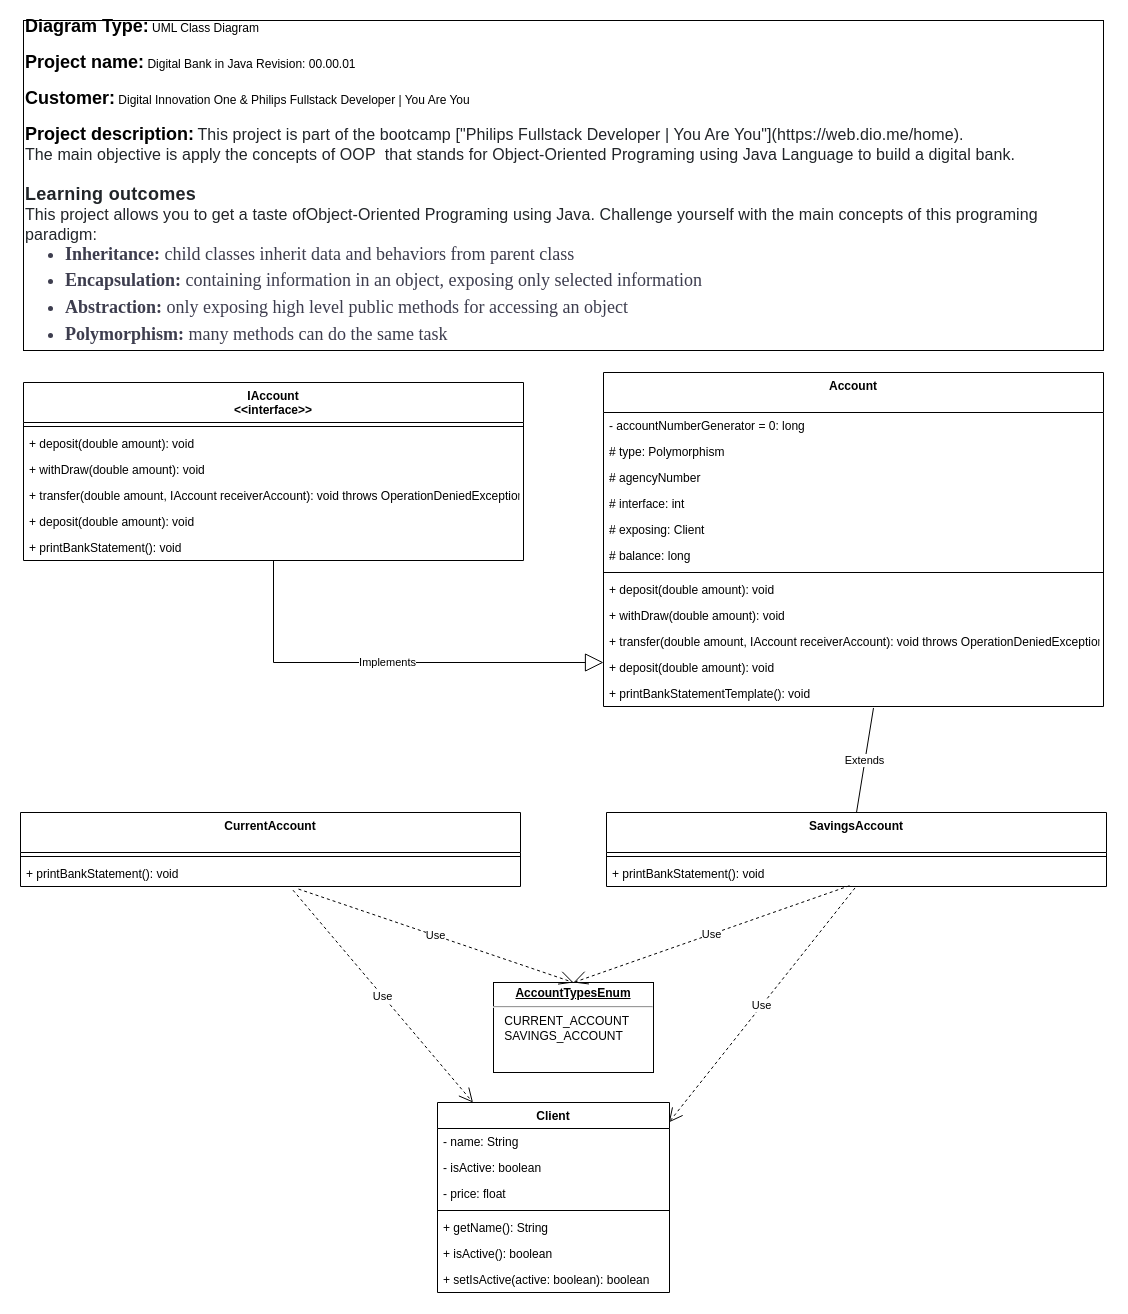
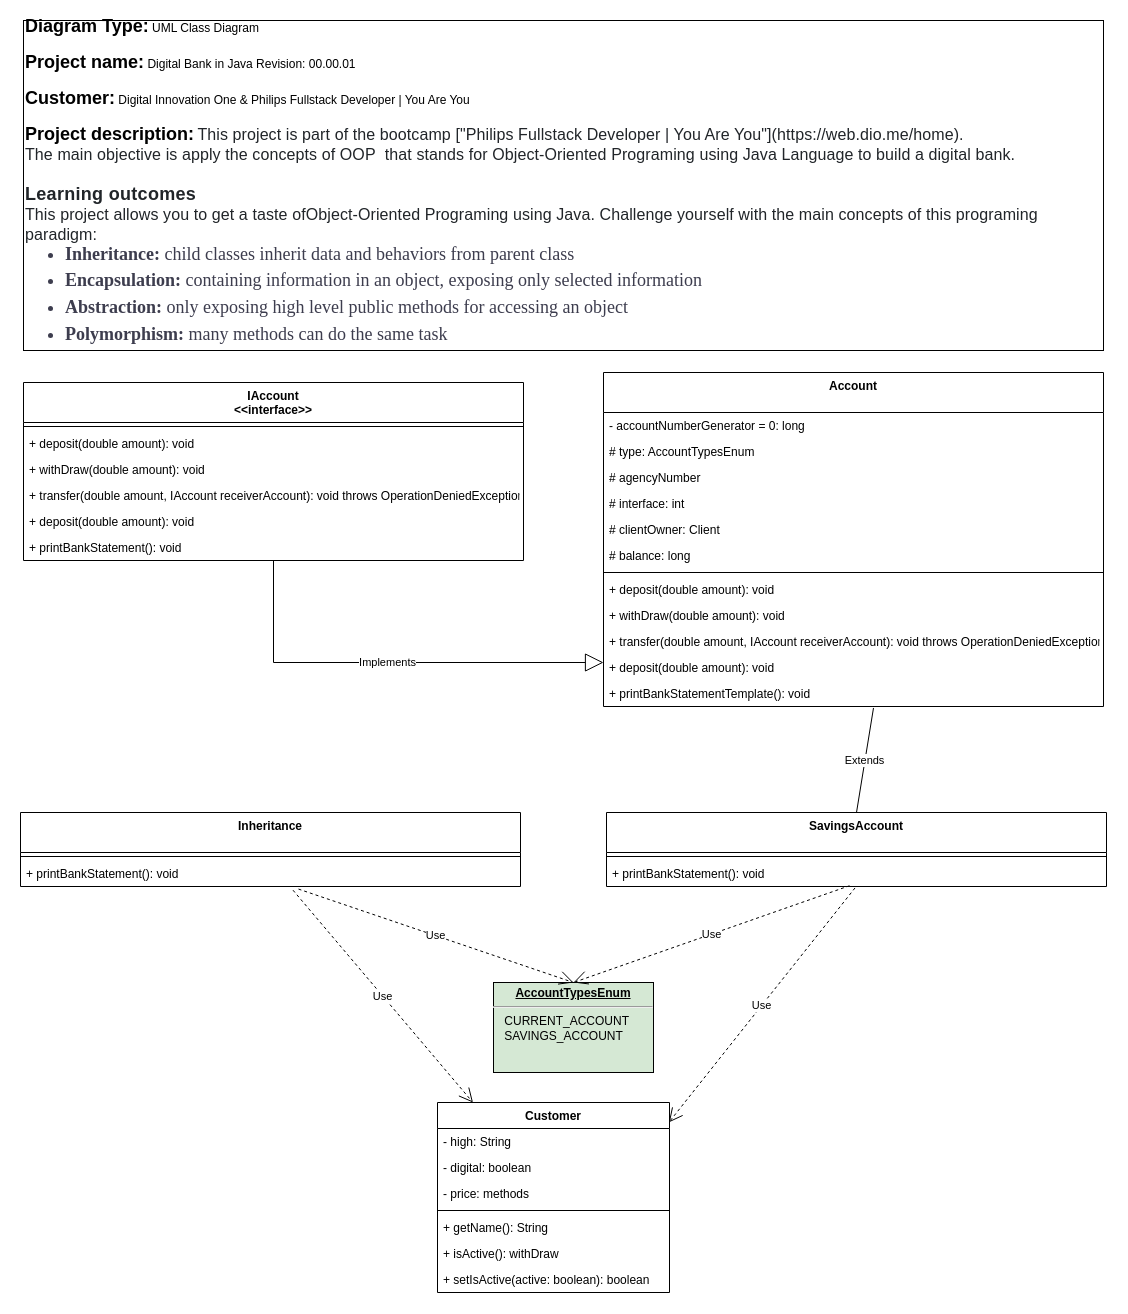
node "# type: Polymorphism": label "# type: Polymorphism" -> "# type: AccountTypesEnum"
node "# exposing: Client": label "# exposing: Client" -> "# clientOwner: Client"
node "CurrentAccount": label "CurrentAccount" -> "Inheritance"
node "AccountTypesEnum CURRENT_ACCOUNT SAVINGS_ACCOUNT": fillcolor #ffffff -> #d5e8d4
node "Client": label "Client" -> "Customer"
node "- name: String": label "- name: String" -> "- high: String"
node "- isActive: boolean": label "- isActive: boolean" -> "- digital: boolean"
node "- price: float": label "- price: float" -> "- price: methods"
node "+ isActive(): boolean": label "+ isActive(): boolean" -> "+ isActive(): withDraw"
